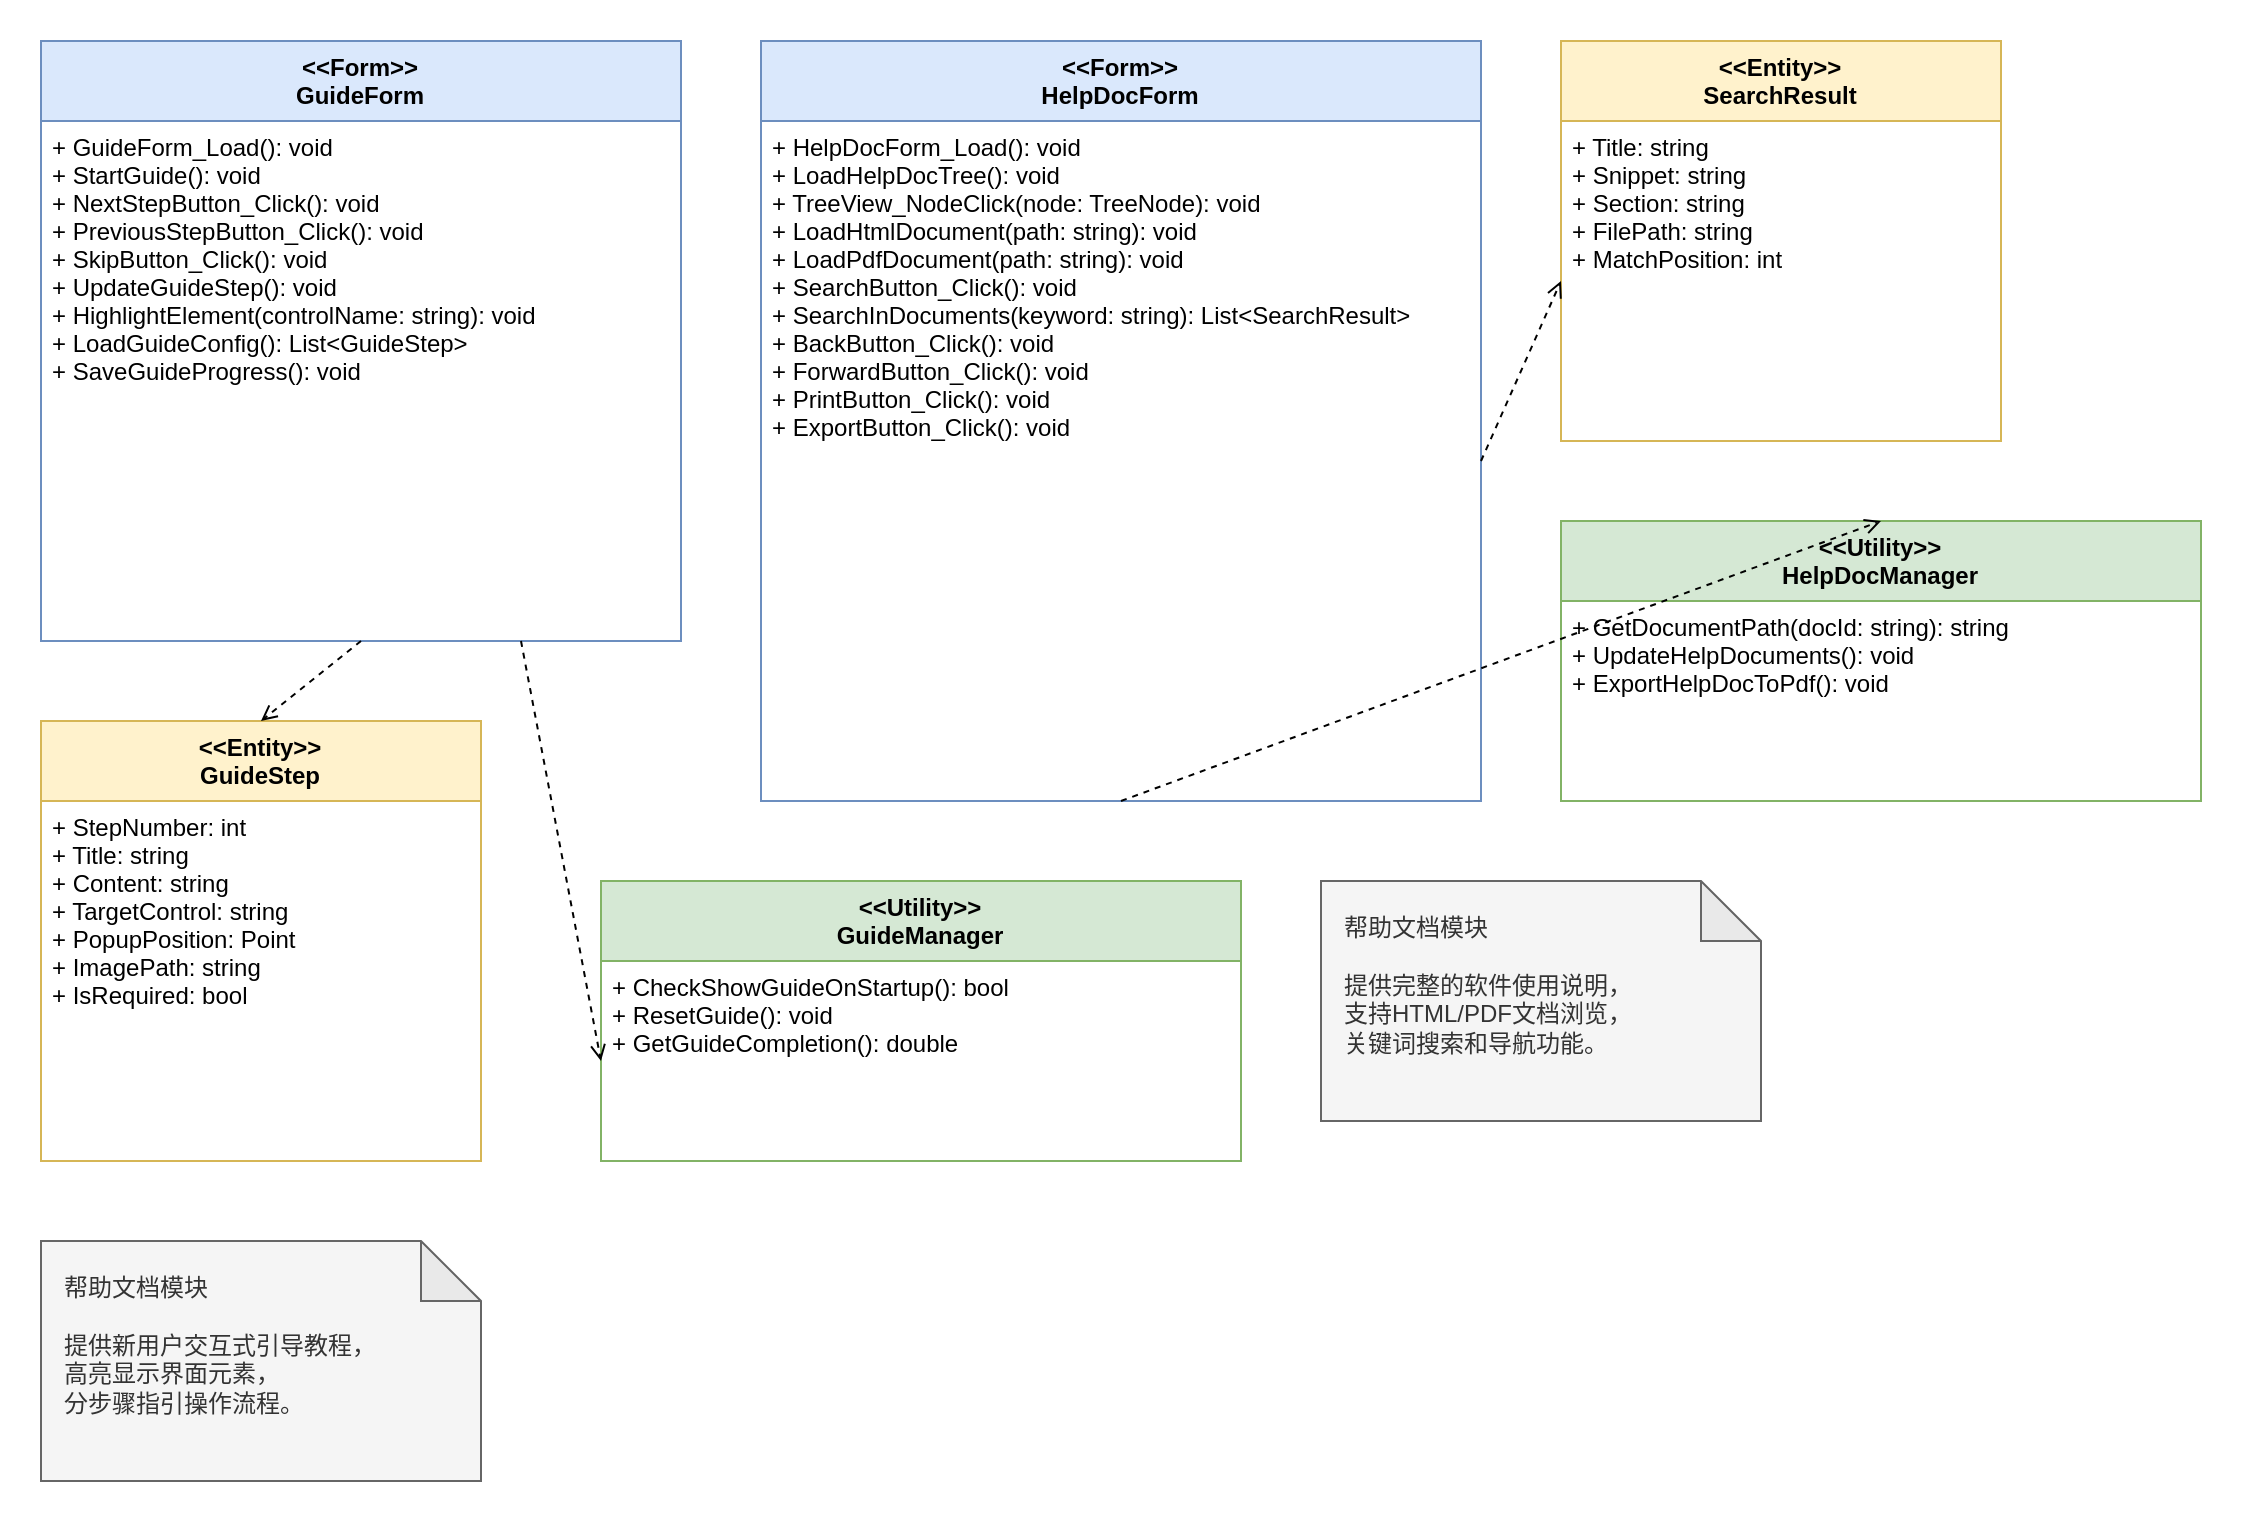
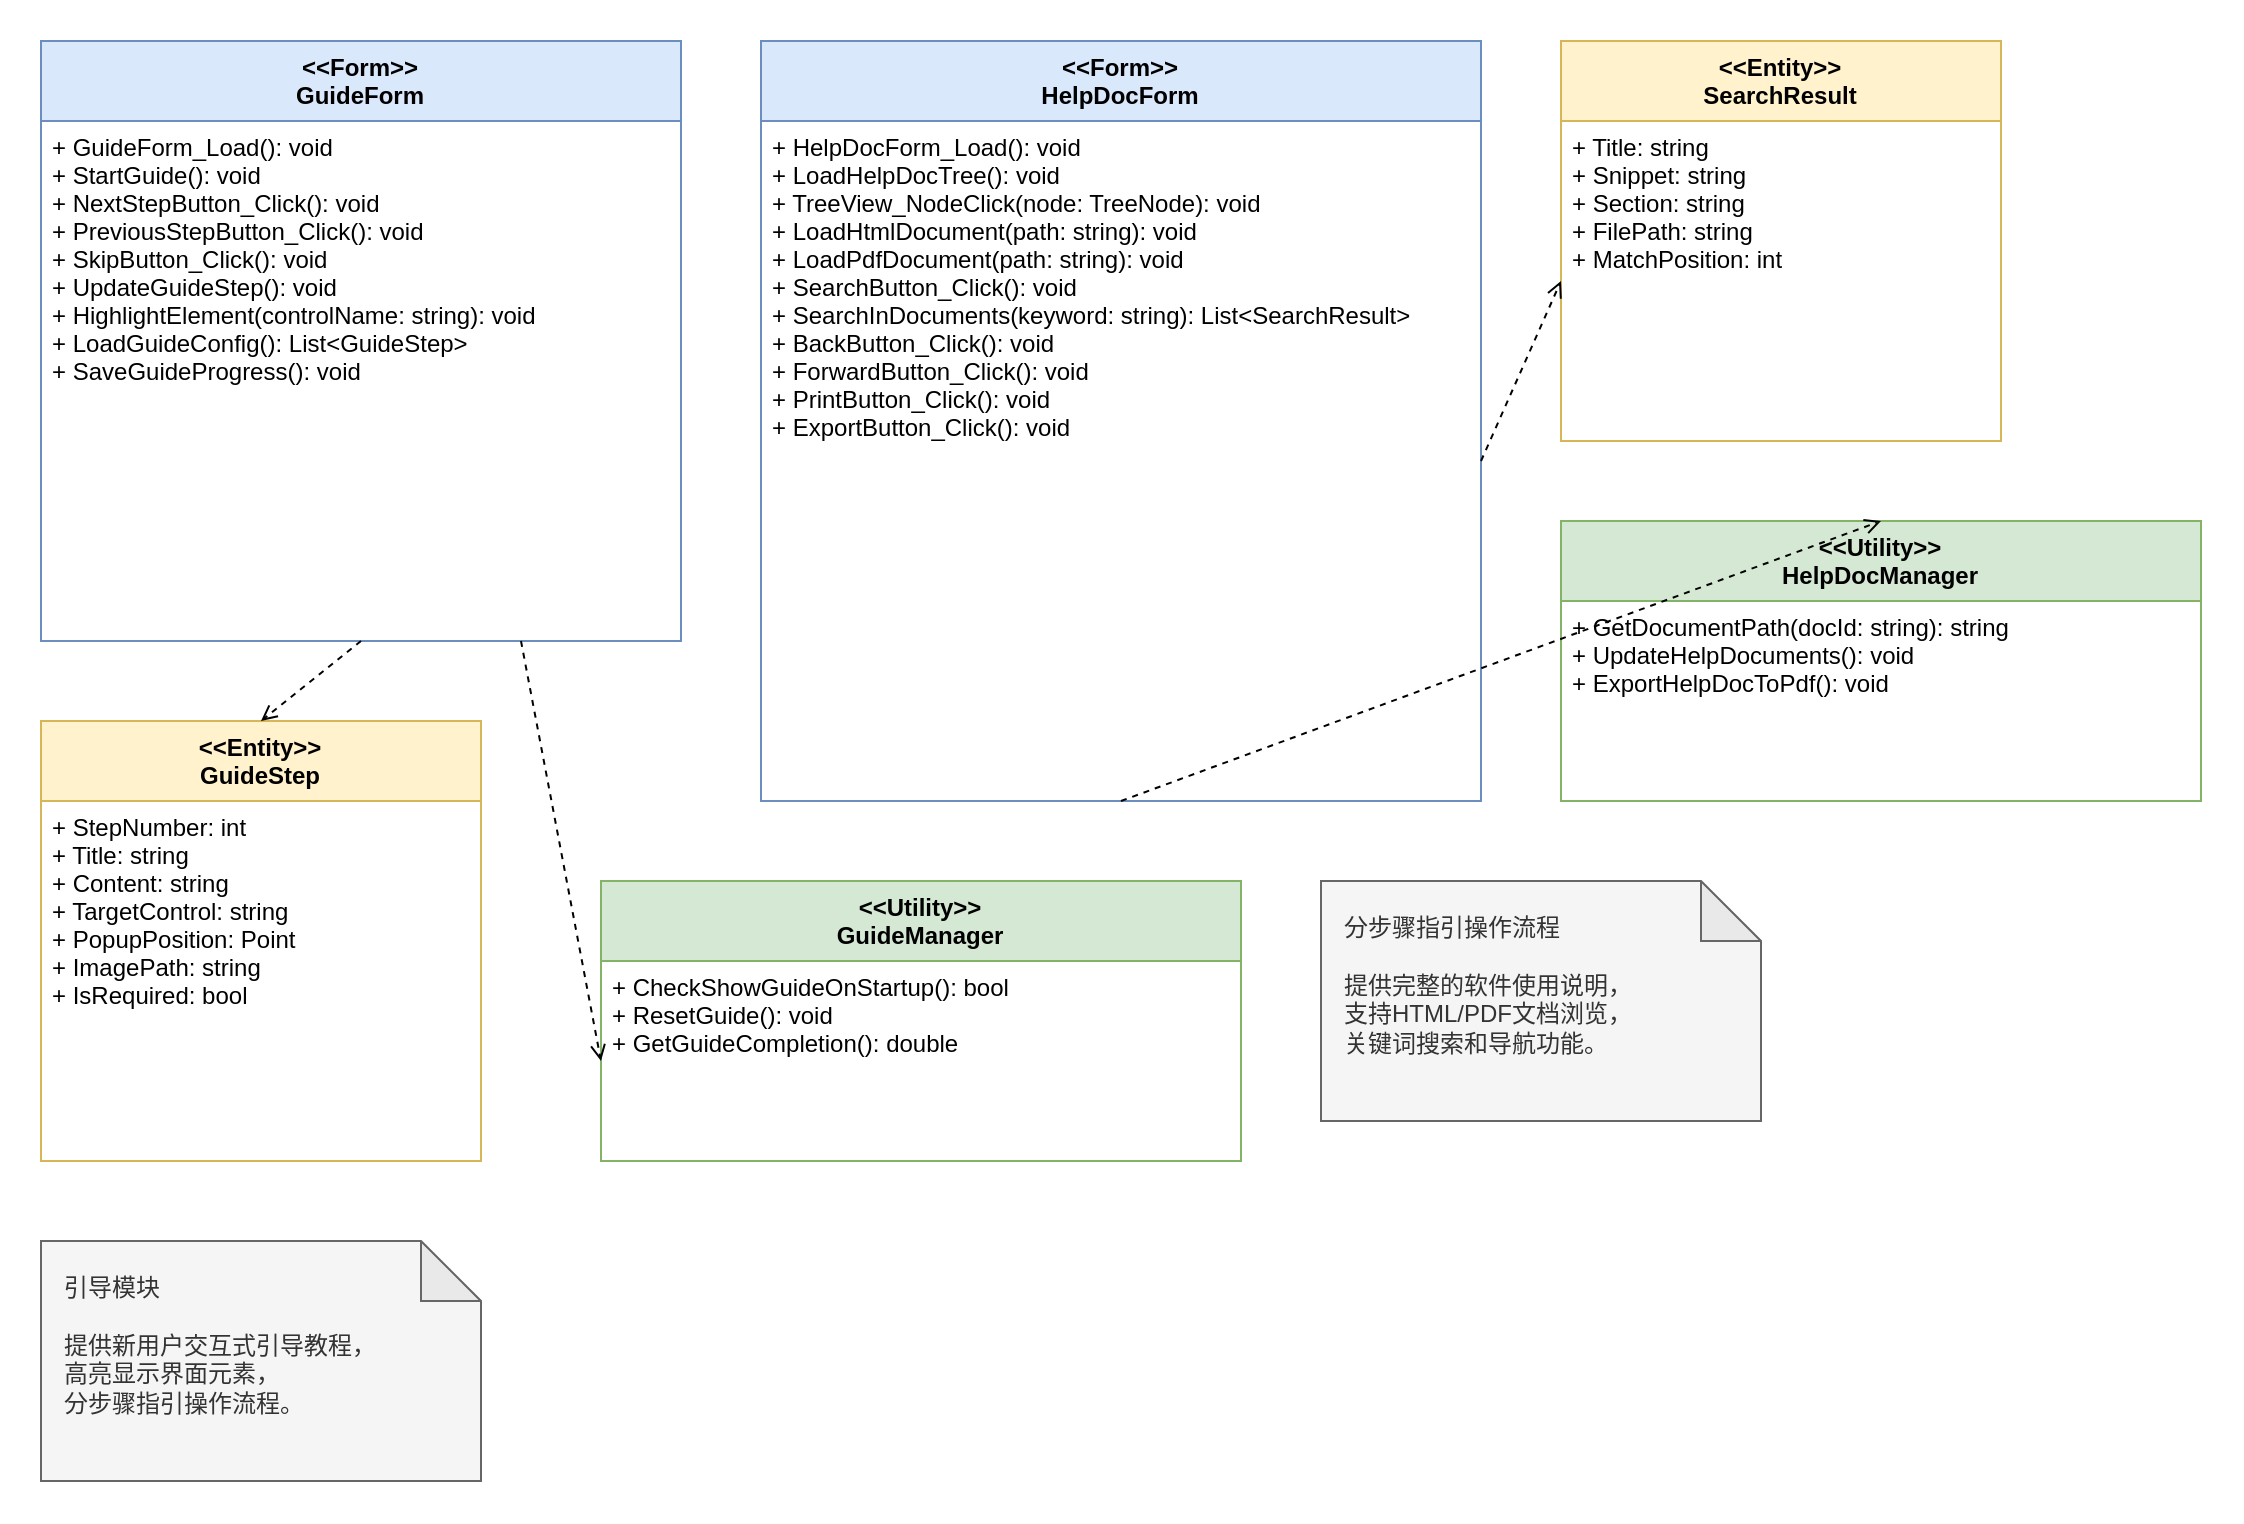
node "帮助文档模块 提供完整的软件使用说明， 支持HTML/PDF文档浏览， 关键词搜索和导航功能。": label "帮助文档模块 提供完整的软件使用说明， 支持HTML/PDF文档浏览， 关键词搜索和导航功能。" -> "分步骤指引操作流程 提供完整的软件使用说明， 支持HTML/PDF文档浏览， 关键词搜索和导航功能。"
node "帮助文档模块 提供新用户交互式引导教程， 高亮显示界面元素， 分步骤指引操作流程。": label "帮助文档模块 提供新用户交互式引导教程， 高亮显示界面元素， 分步骤指引操作流程。" -> "引导模块 提供新用户交互式引导教程， 高亮显示界面元素， 分步骤指引操作流程。"
